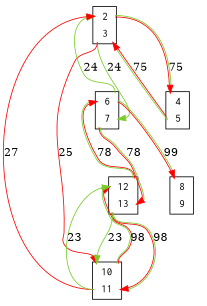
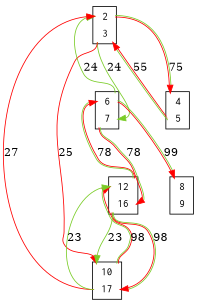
edge "4" -> "2": label "75" -> "55"
node "12": text "13" -> "16"
node "10": text "11" -> "17"
